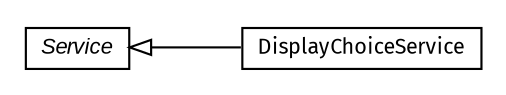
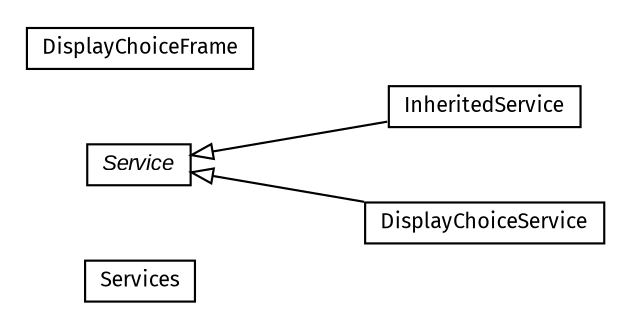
node "DisplayChoiceFrame": added
node "InheritedService": added
node "Services": added
